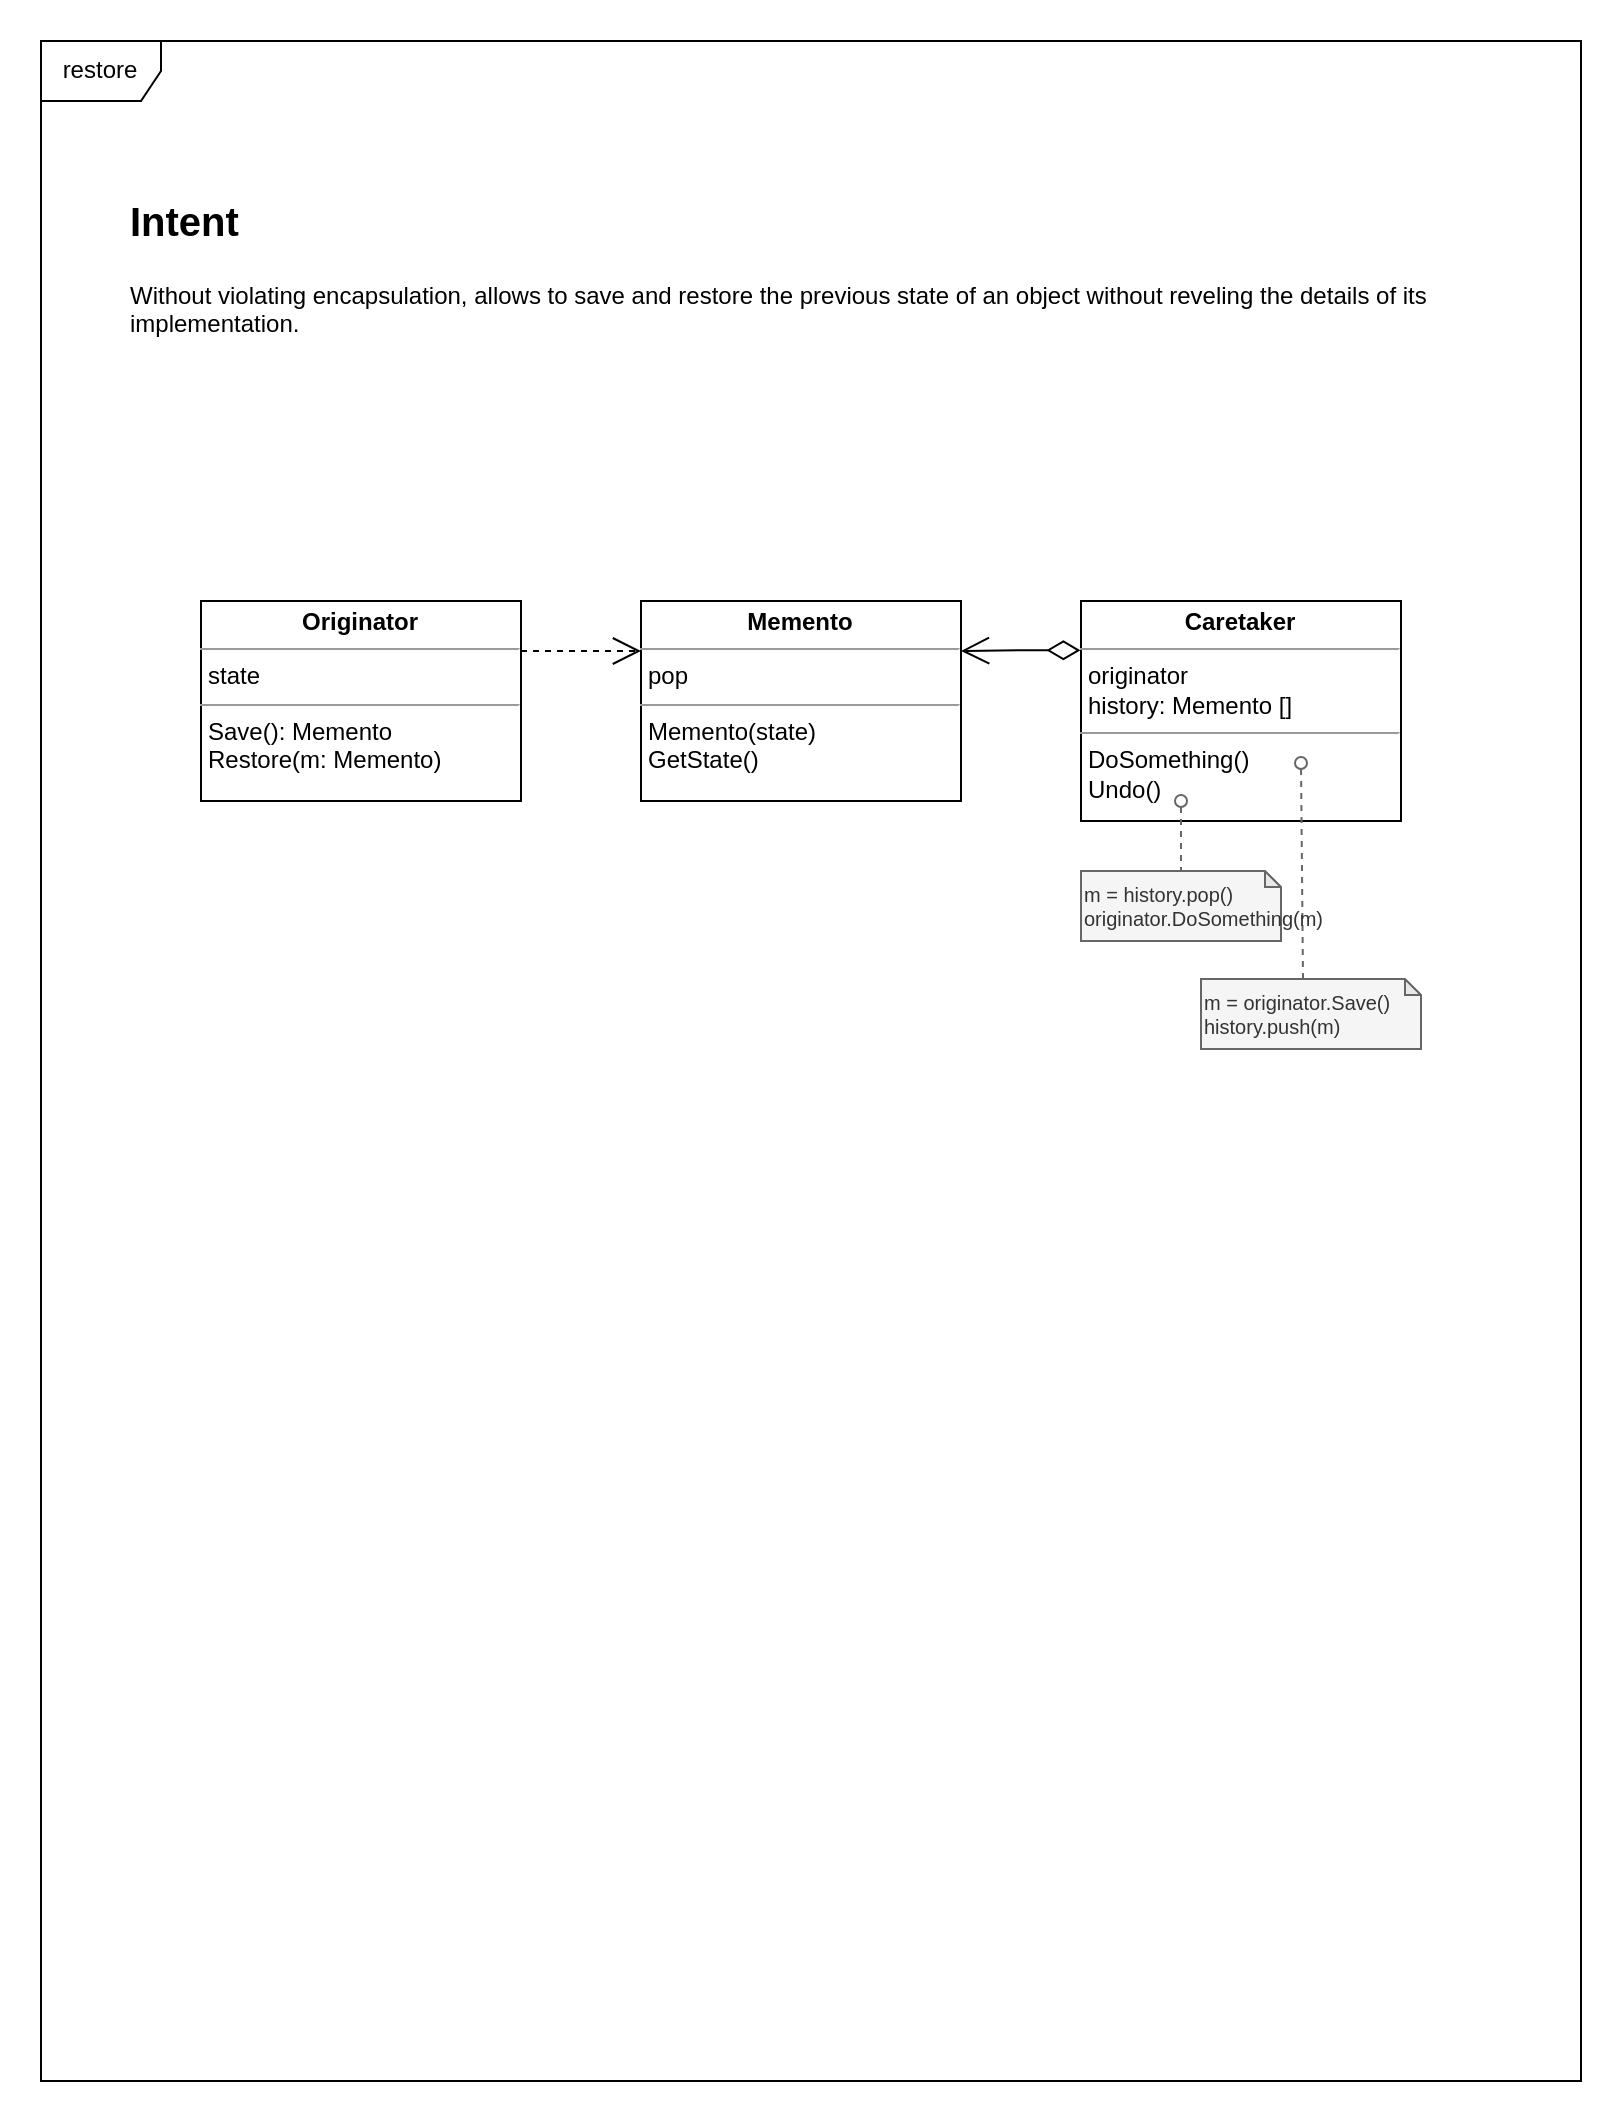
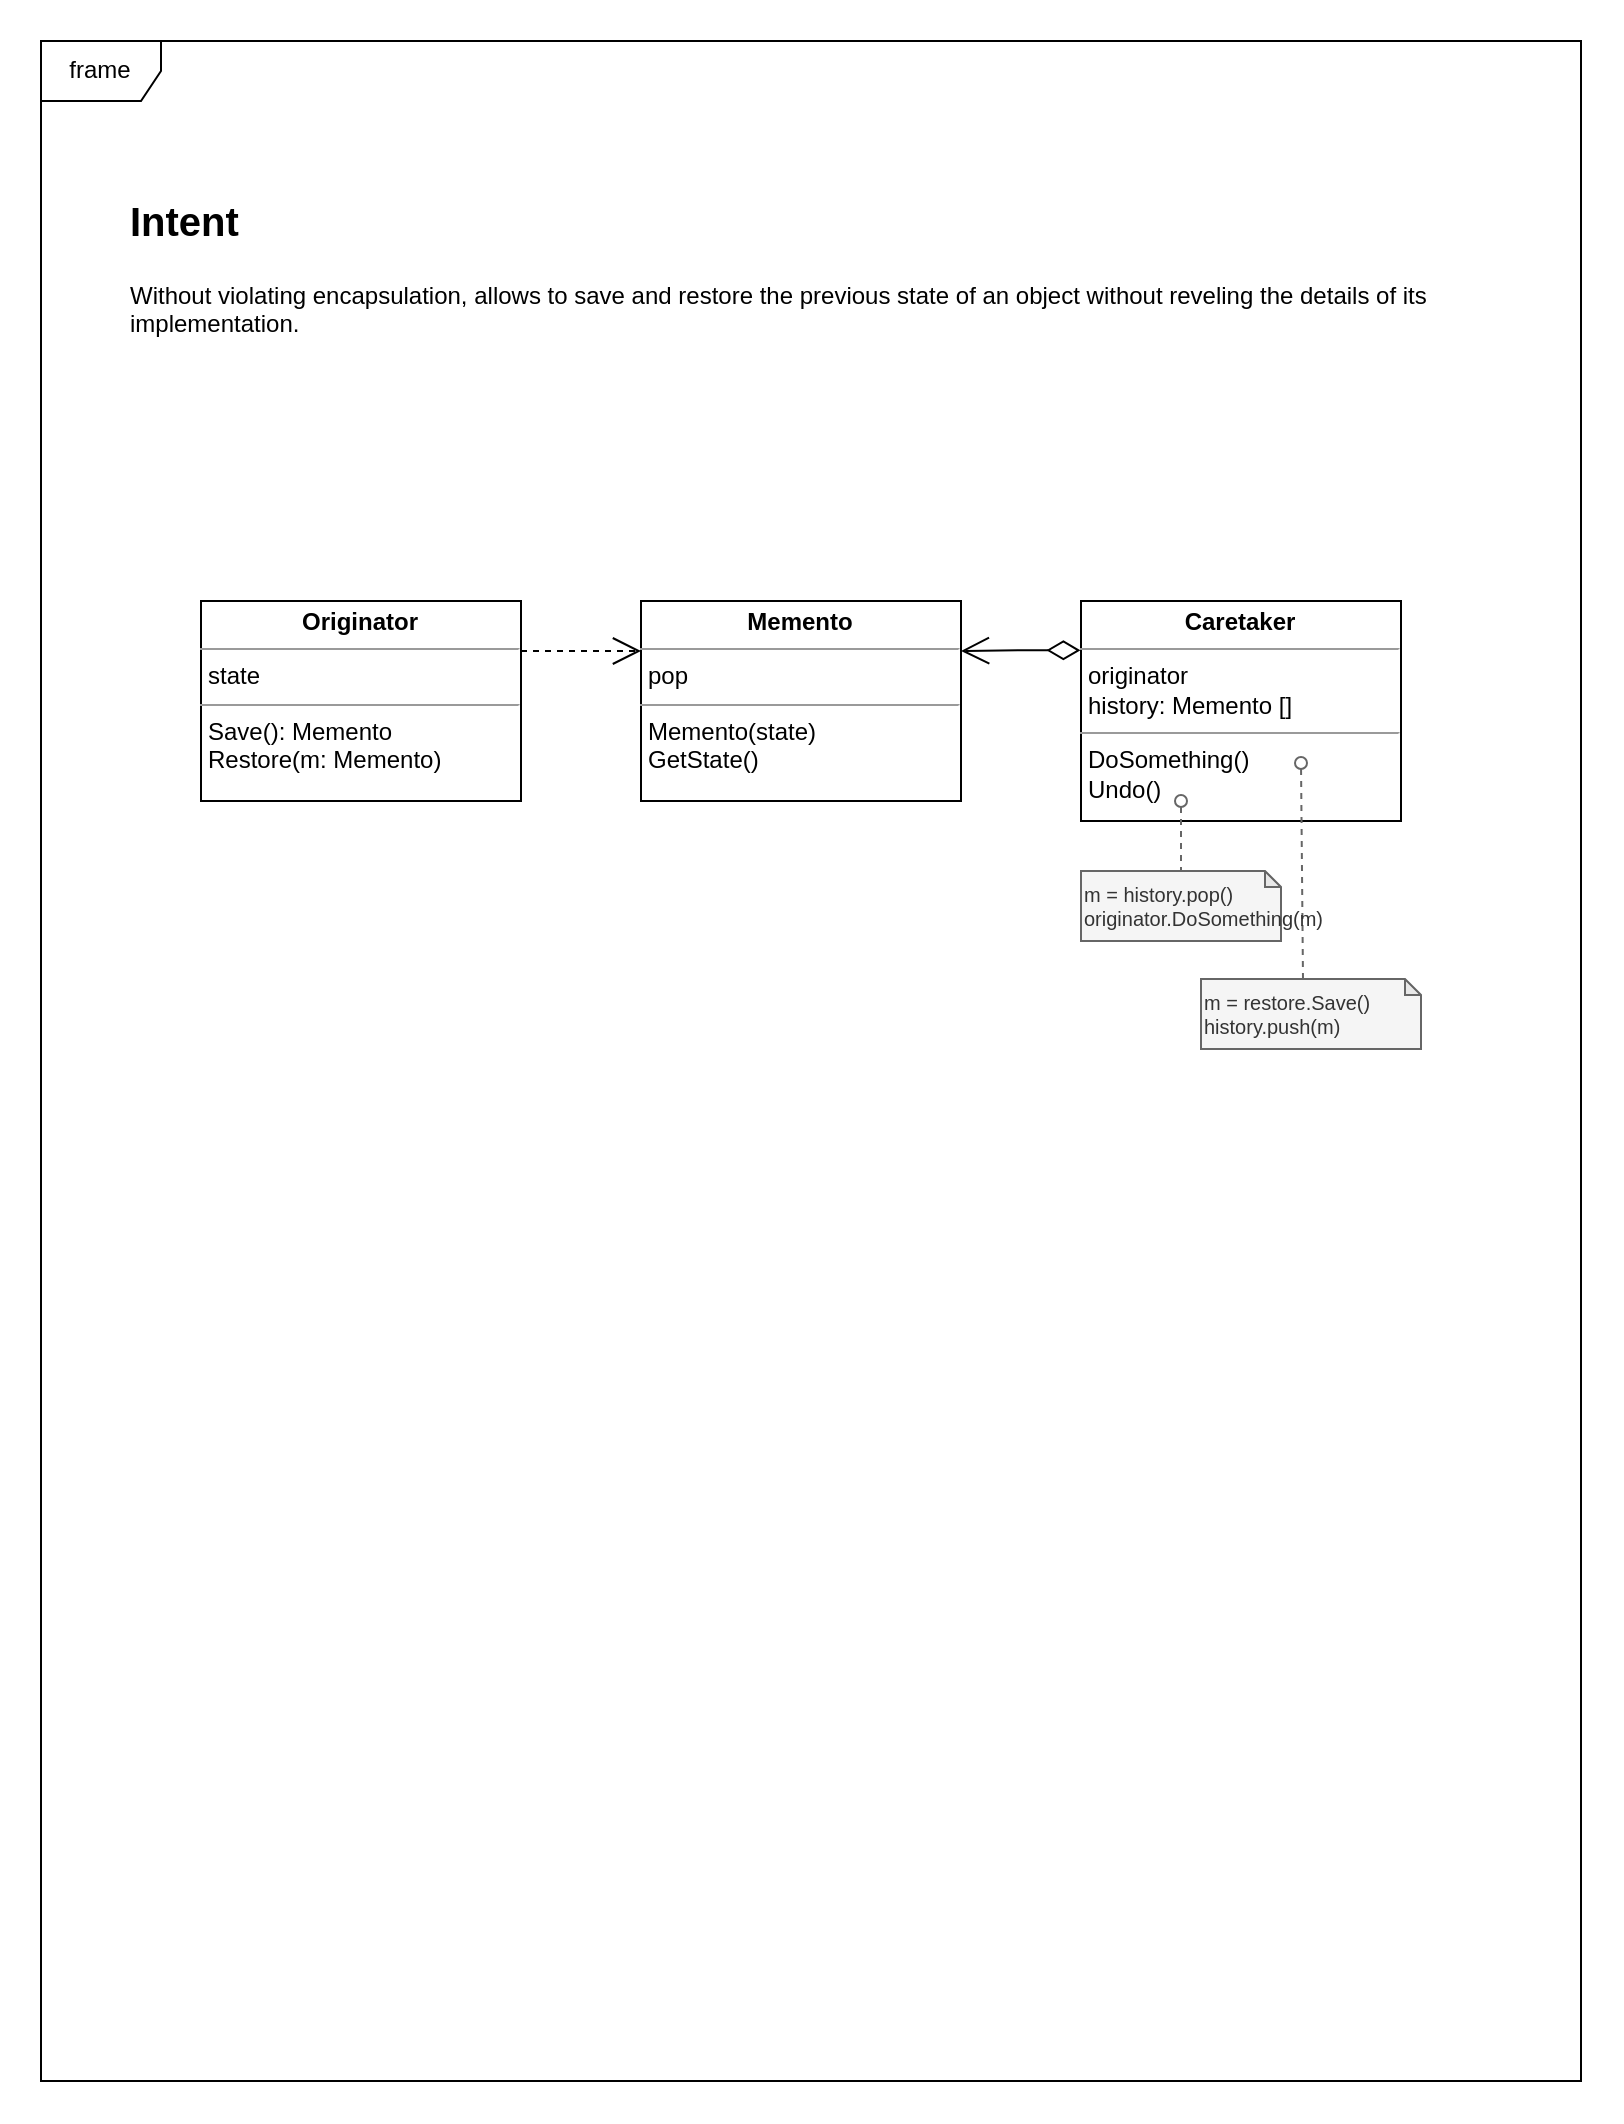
node "restore": label "restore" -> "frame"
node "m = originator.Save() history.push(m)": label "m = originator.Save() history.push(m)" -> "m = restore.Save() history.push(m)"
